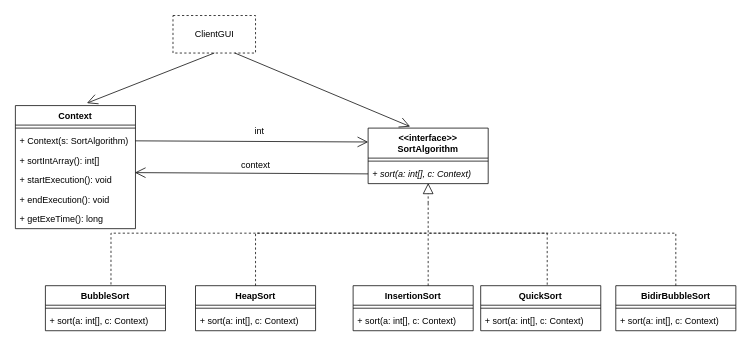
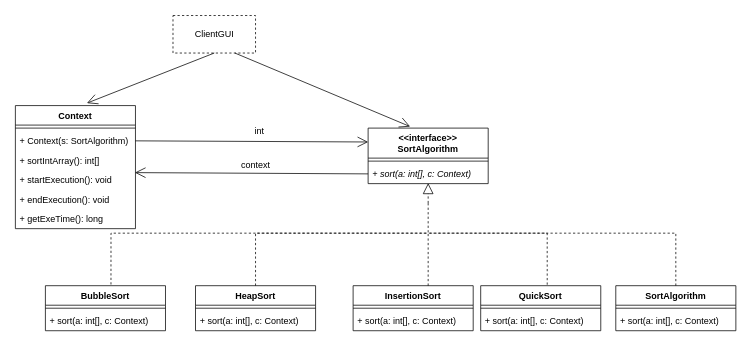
node "BidirBubbleSort": label "BidirBubbleSort" -> "SortAlgorithm"
